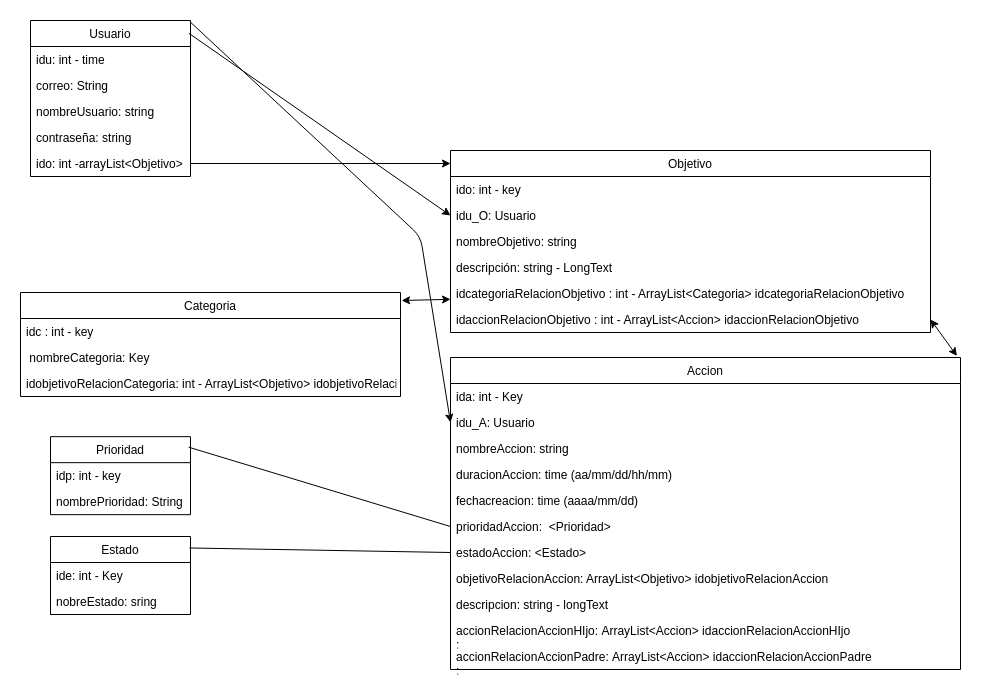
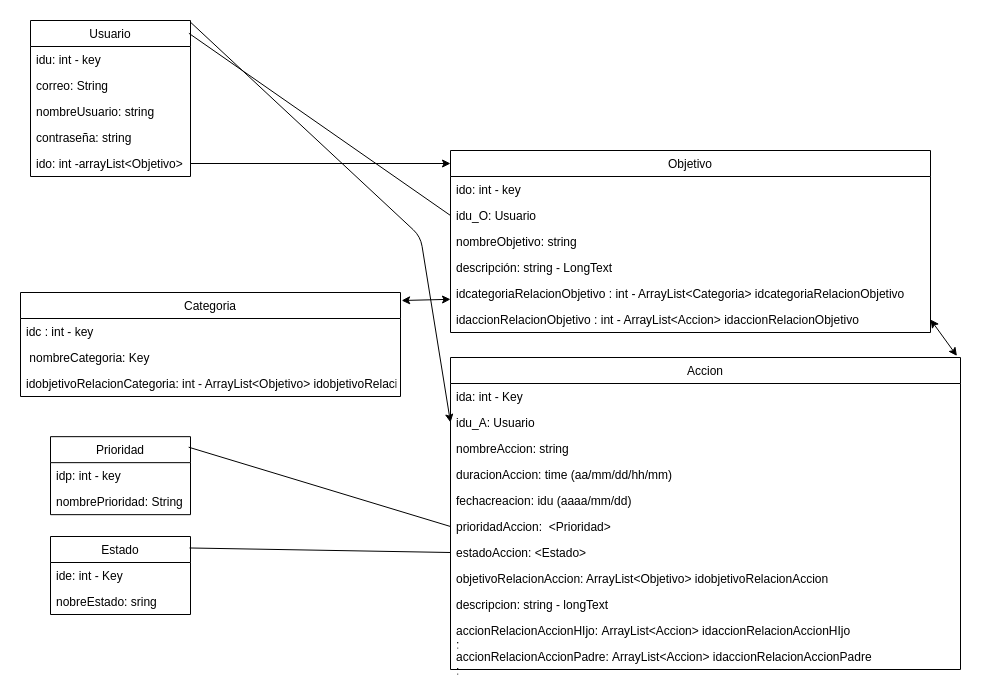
node "idu: int - time": label "idu: int - time" -> "idu: int - key"
edge "Usuario" -> "idu_O: Usuario": arrowhead classic -> none
node "fechacreacion: time (aaaa/mm/dd)": label "fechacreacion: time (aaaa/mm/dd)" -> "fechacreacion: idu (aaaa/mm/dd)"
